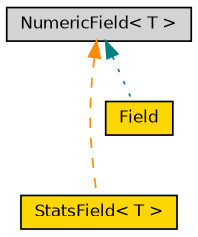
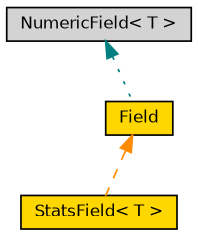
edge "StatsField< T >" -> "NumericField< T >": now "StatsField< T >" -> "Field"
